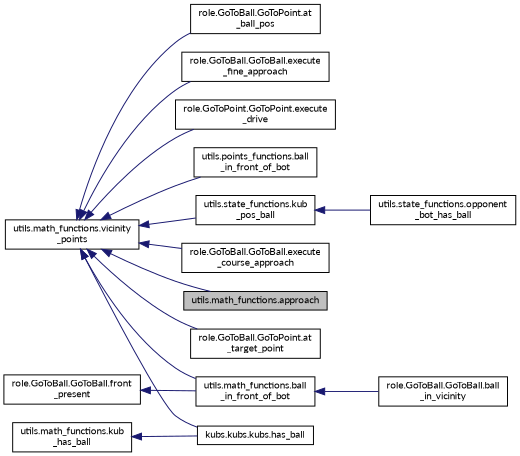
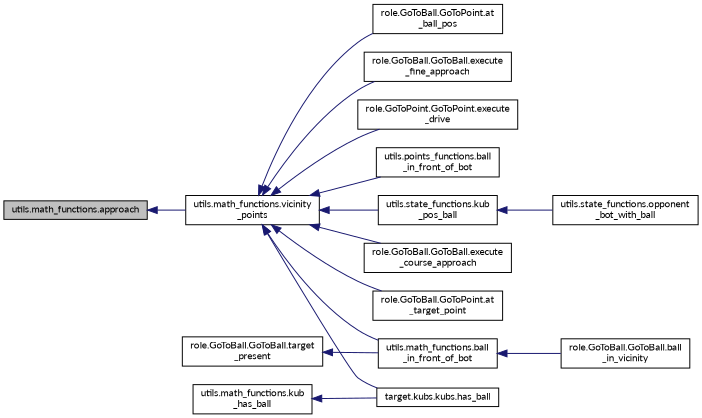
node "utils.state_functions.opponent _bot_has_ball": label "utils.state_functions.opponent _bot_has_ball" -> "utils.state_functions.opponent _bot_with_ball"
edge "utils.math_functions.approach" -> "utils.math_functions.vicinity _points": reversed
node "role.GoToBall.GoToBall.front _present": label "role.GoToBall.GoToBall.front _present" -> "role.GoToBall.GoToBall.target _present"
node "kubs.kubs.kubs.has_ball": label "kubs.kubs.kubs.has_ball" -> "target.kubs.kubs.has_ball"
